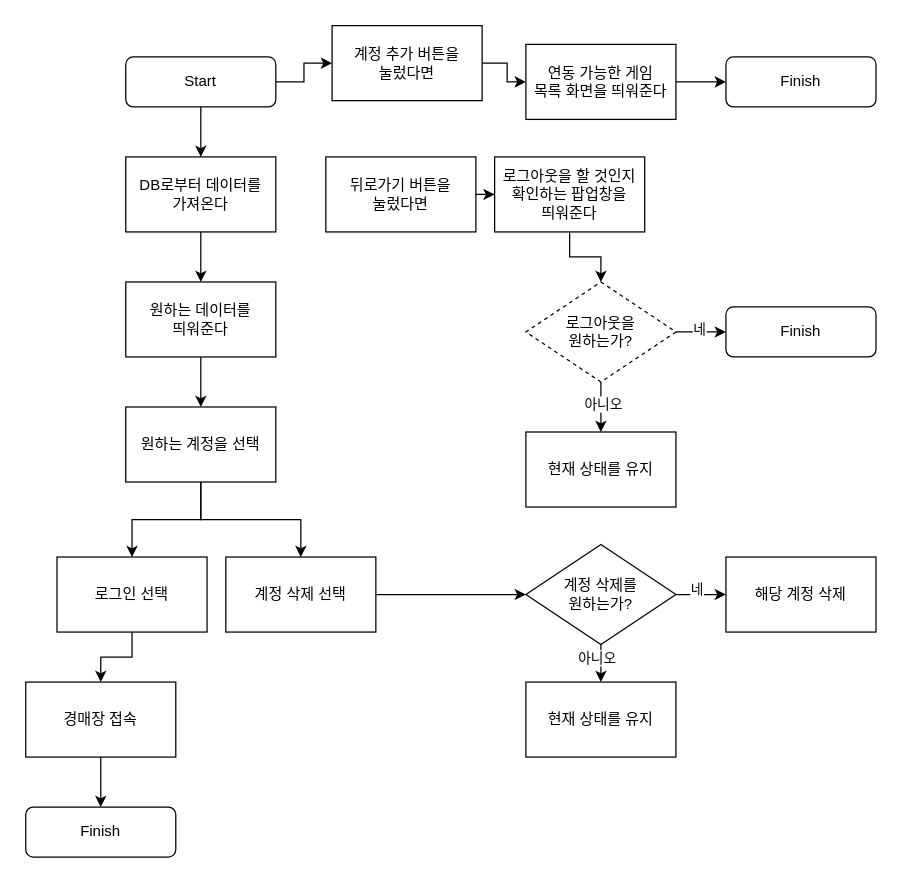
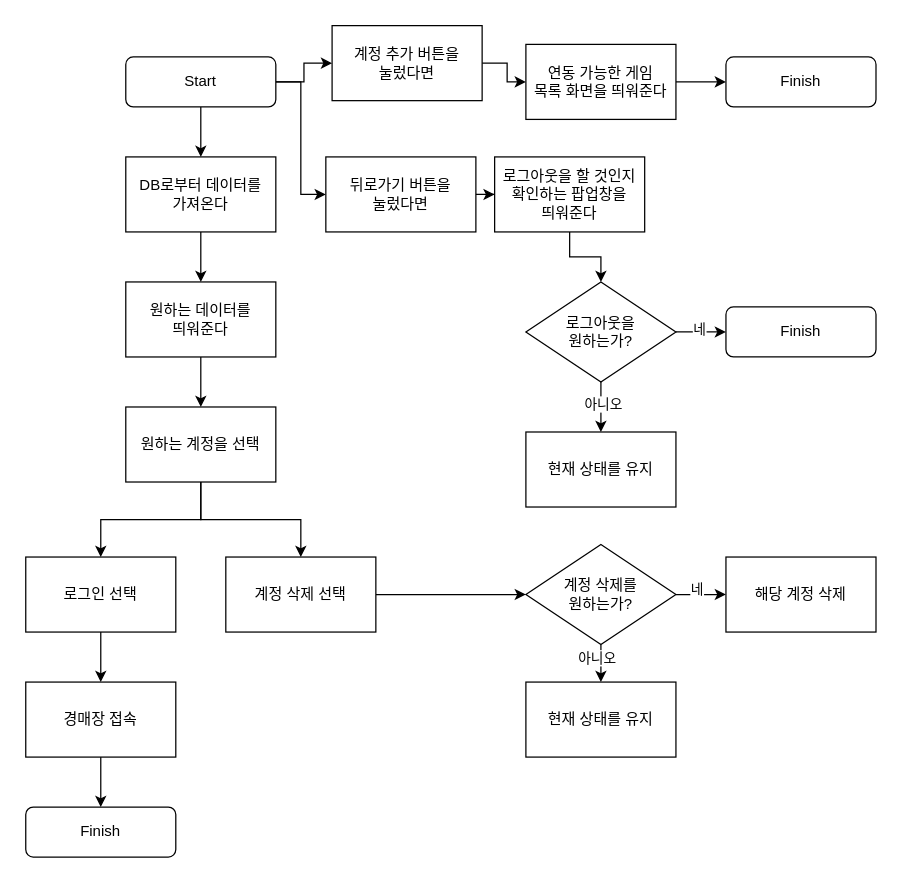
edge "Start" -> "뒤로가기 버튼을 눌렀다면": added
node "로그아웃을 원하는가?": style dashed -> solid
node "로그인 선택": moved (132, 594) -> (101, 594)
